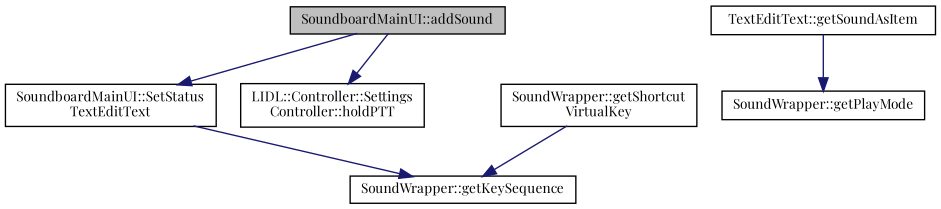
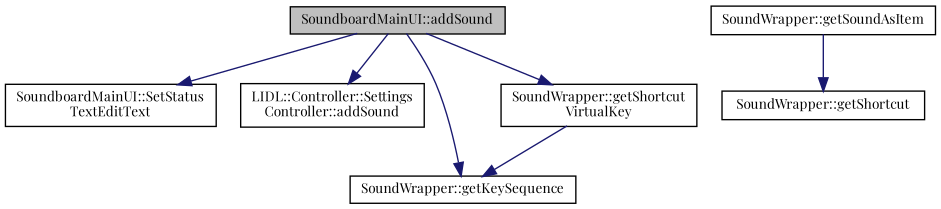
node "TextEditText::getSoundAsItem": label "TextEditText::getSoundAsItem" -> "SoundWrapper::getSoundAsItem"
edge "SoundboardMainUI::addSound" -> "SoundWrapper::getShortcut VirtualKey": added
node "LIDL::Controller::Settings Controller::holdPTT": label "LIDL::Controller::Settings Controller::holdPTT" -> "LIDL::Controller::Settings Controller::addSound"
node "SoundWrapper::getPlayMode": label "SoundWrapper::getPlayMode" -> "SoundWrapper::getShortcut"
edge "SoundboardMainUI::SetStatus TextEditText" -> "SoundWrapper::getKeySequence": now "SoundboardMainUI::addSound" -> "SoundWrapper::getKeySequence"
